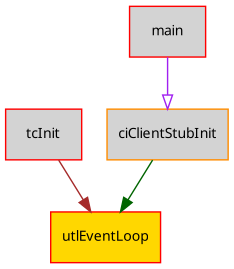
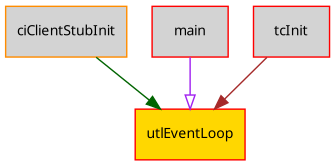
edge "main" -> "ciClientStubInit": now "main" -> "utlEventLoop"
